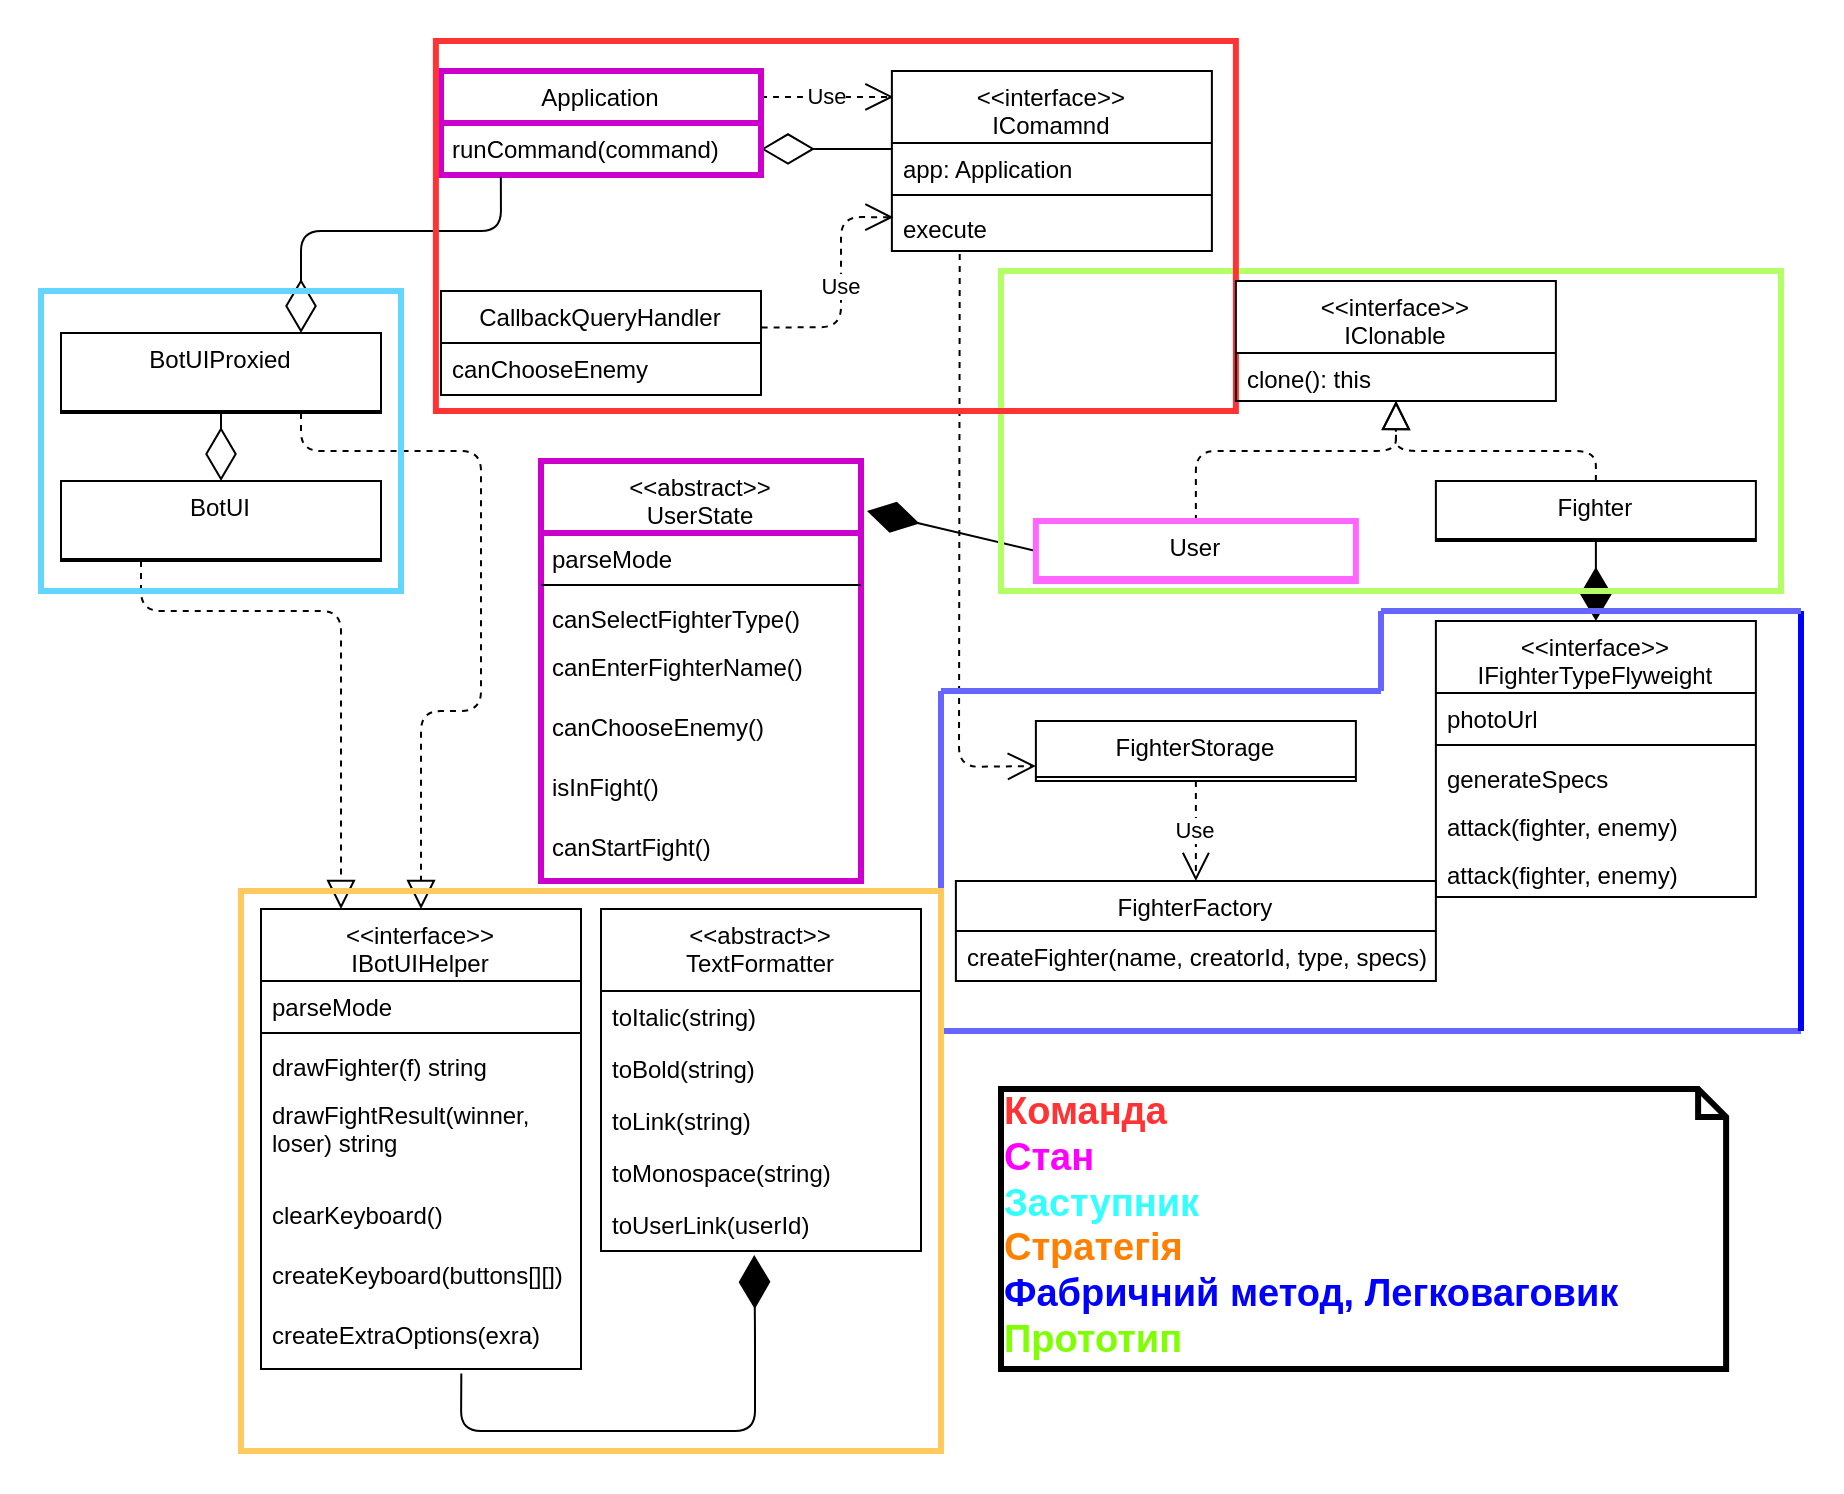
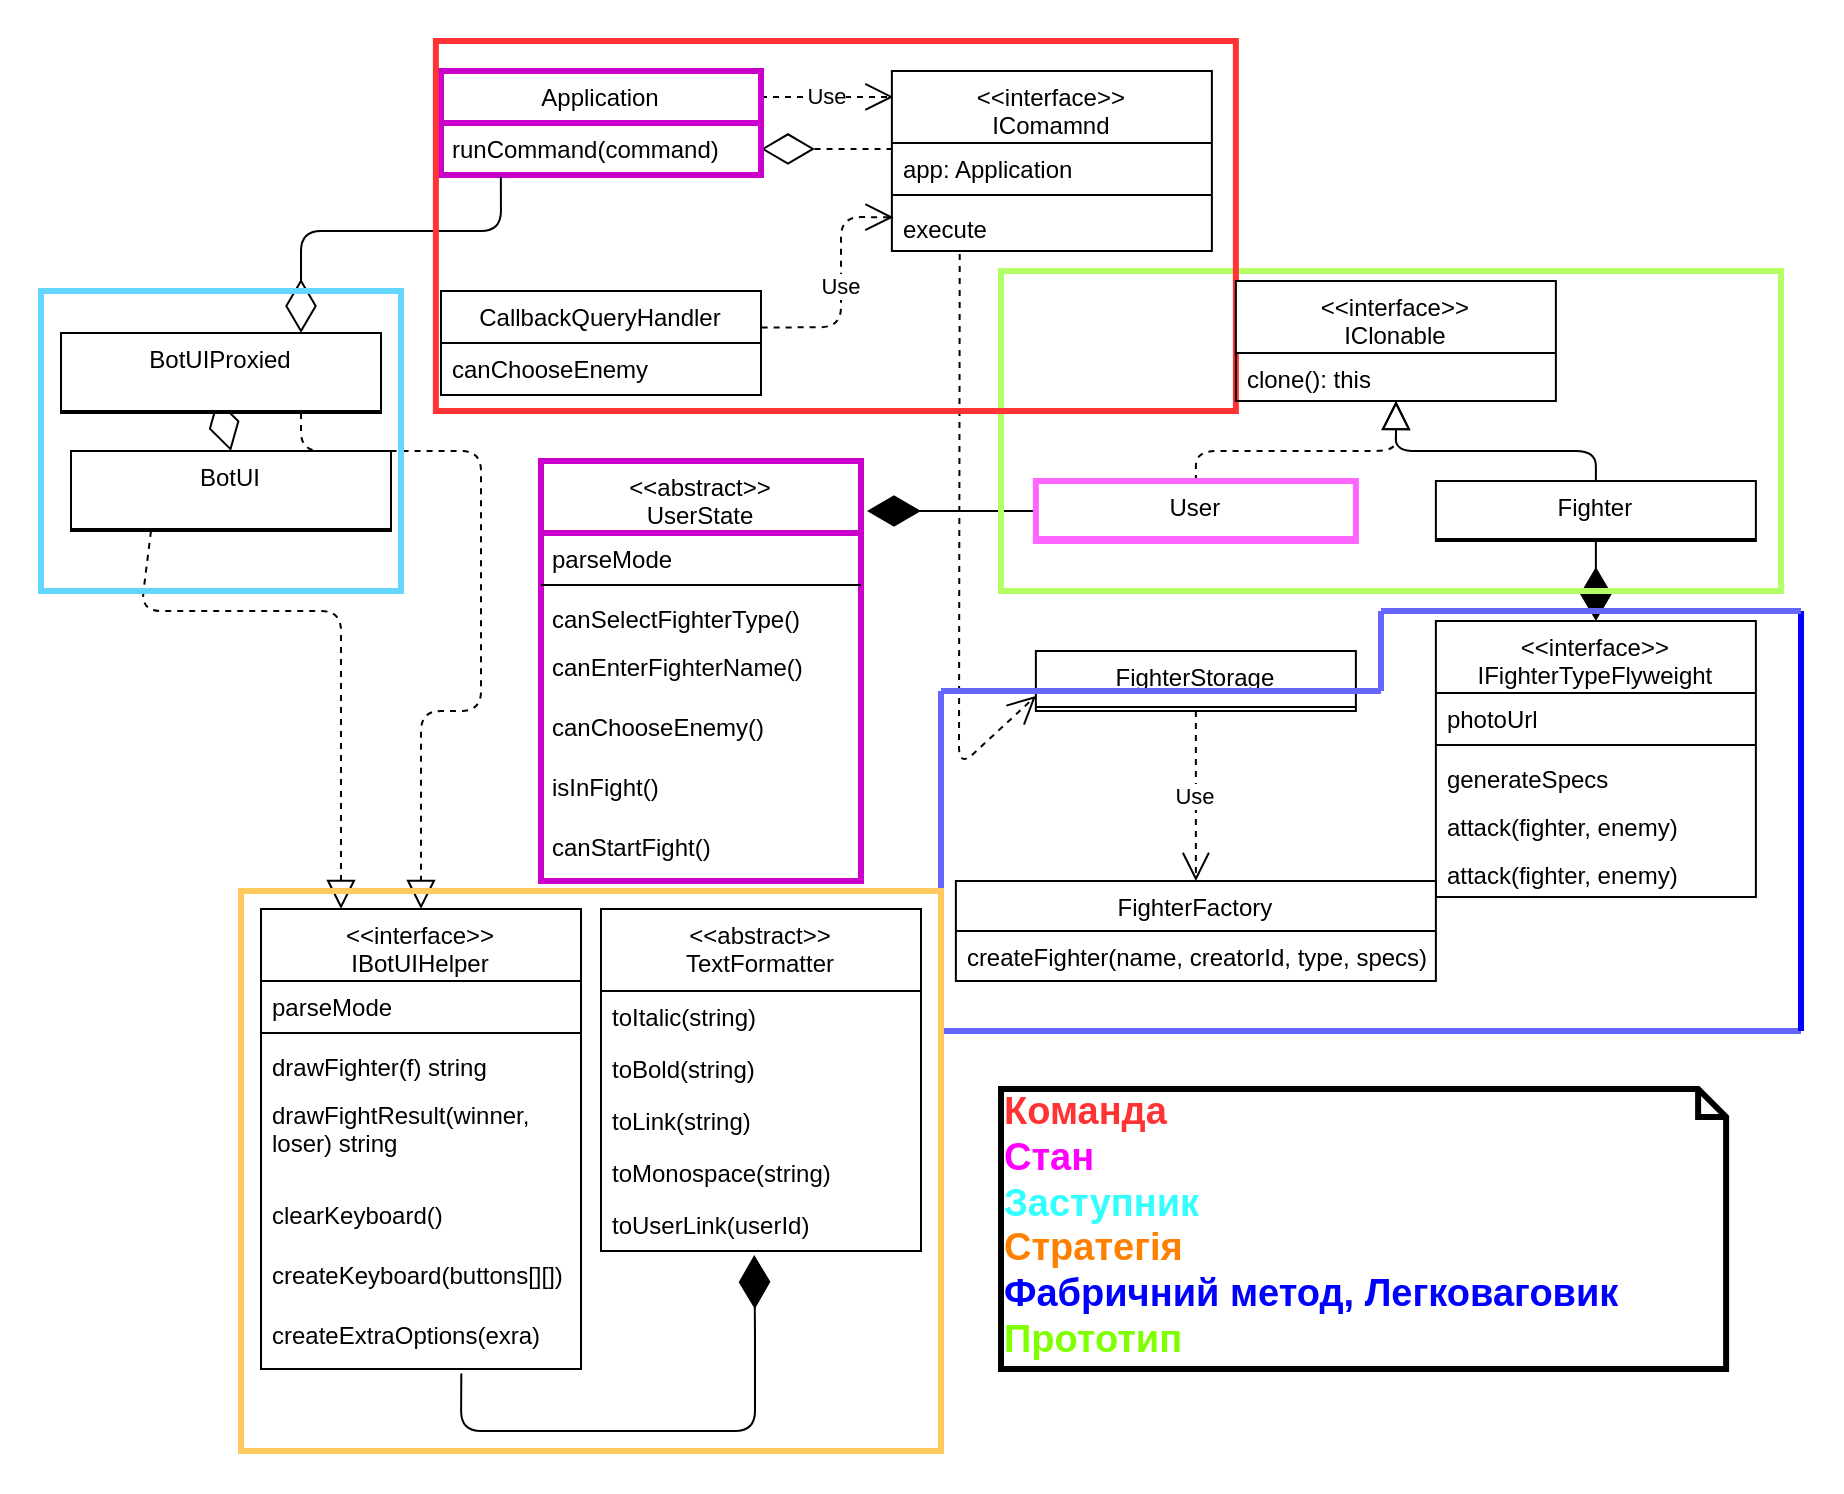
edge "app: Application" -> "runCommand(command)": style solid -> dashed
edge "Fighter" -> "clone(): this": style dashed -> solid
node "BotUI": moved (221, 521) -> (231, 491)
node "User": moved (1196, 551) -> (1196, 511)
node "FighterStorage": moved (1196, 751) -> (1196, 681)
